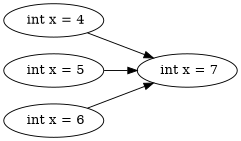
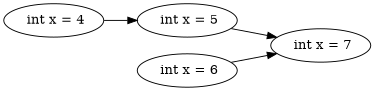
edge "int x = 4" -> "int x = 7": now "int x = 4" -> "int x = 5"
